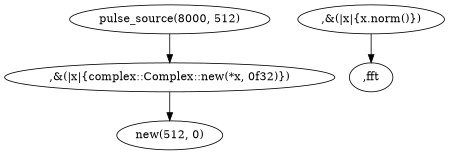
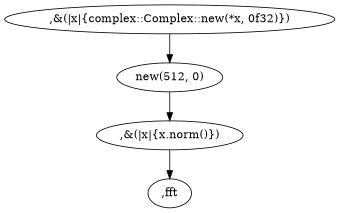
node "pulse_source(8000, 512)": removed
edge "new(512, 0)" -> ",&(|x|{x.norm()})": added
